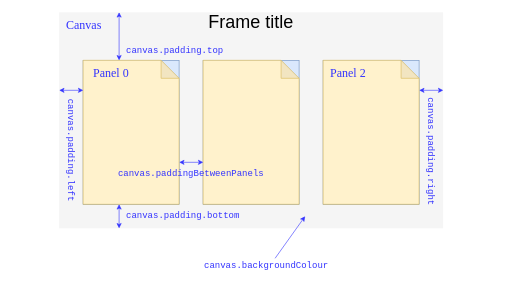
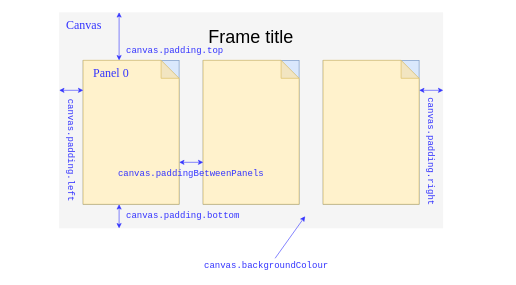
node "Frame title": moved (251, 21) -> (251, 36)
node "Panel 2": removed
